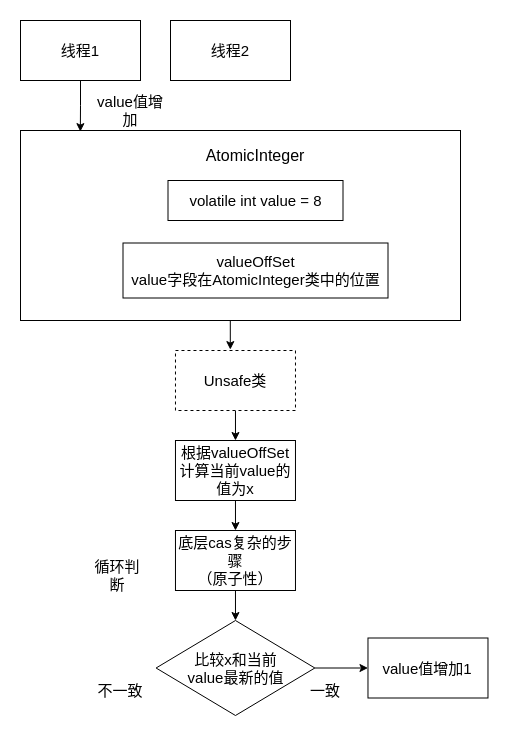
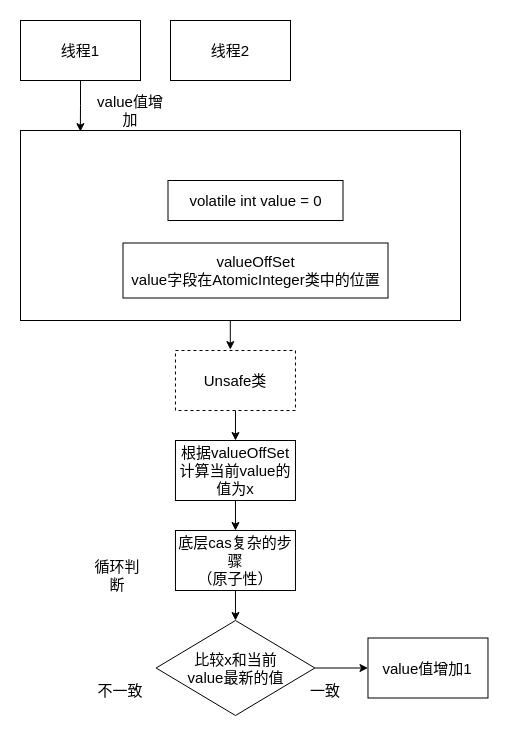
node "AtomicInteger": removed
node "volatile int value = 8": label "volatile int value = 8" -> "volatile int value = 0"
